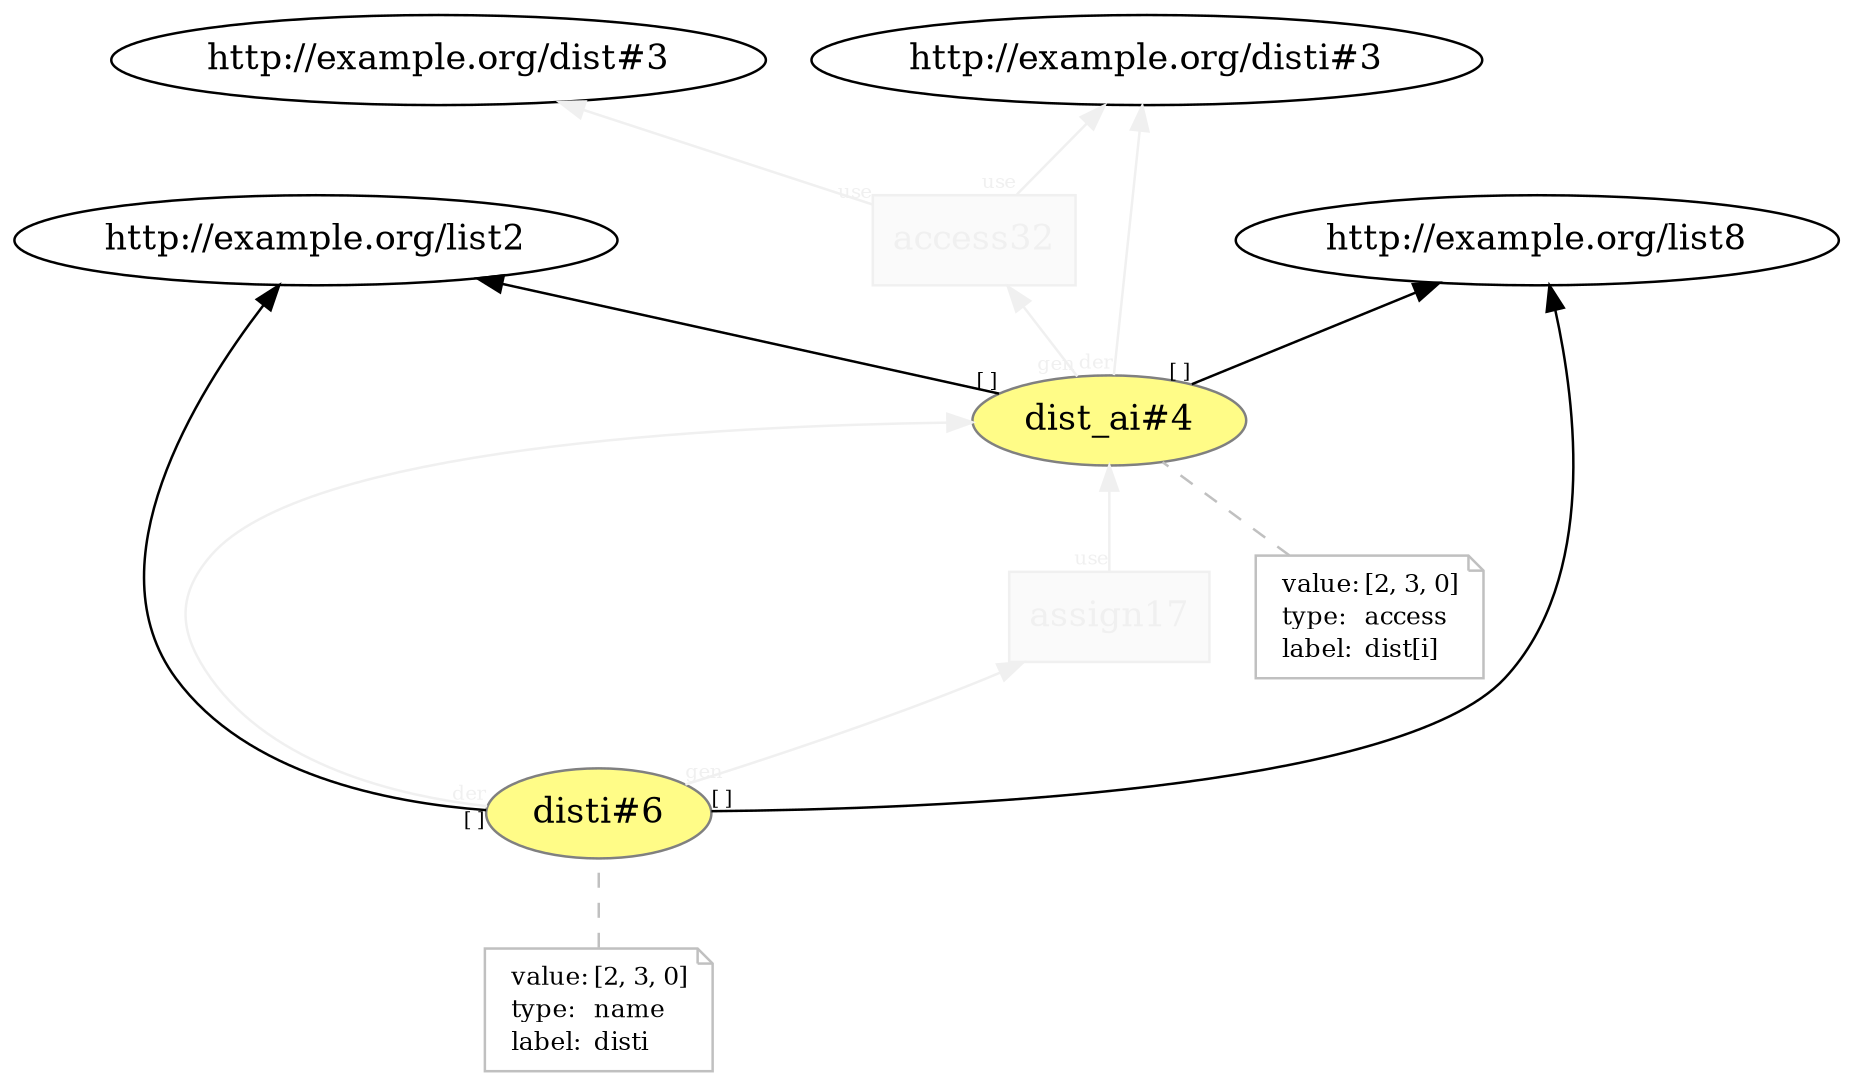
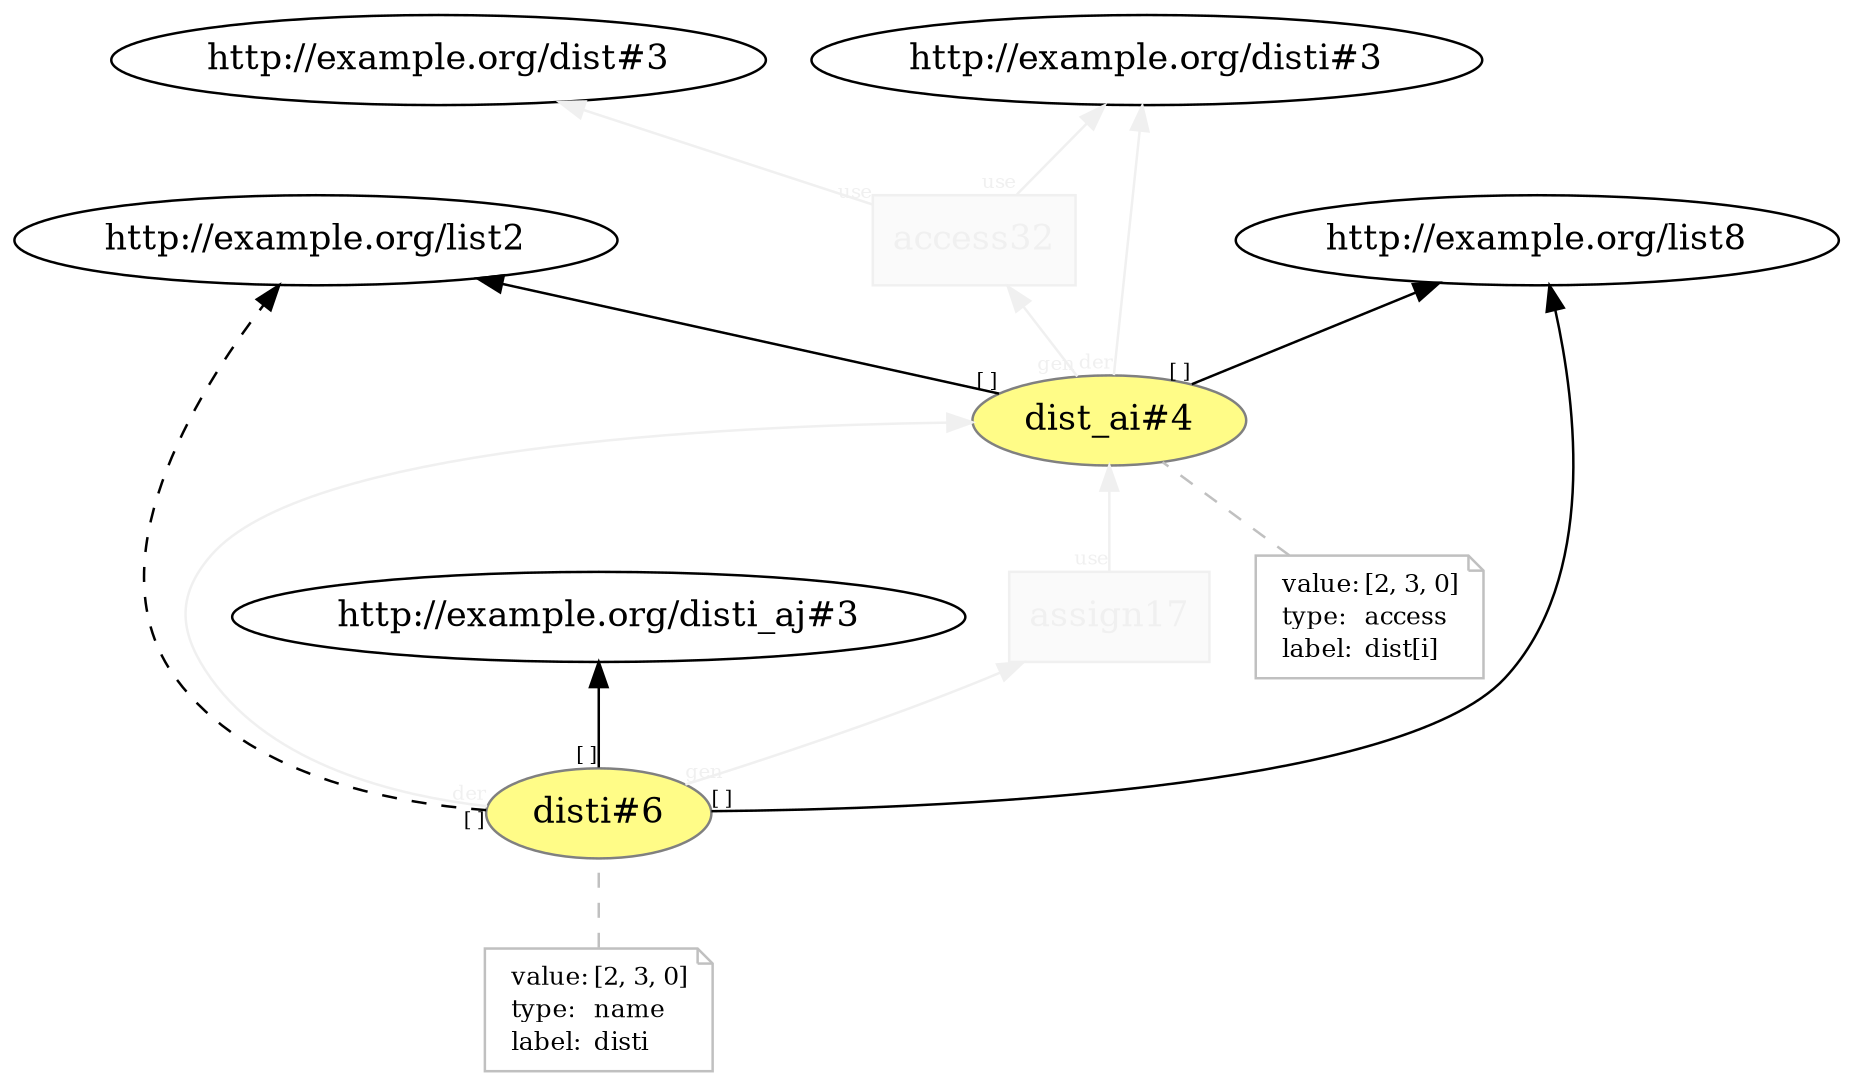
node "http://example.org/disti_aj#3": added
edge "disti#6" -> "http://example.org/list2": style solid -> dashed
